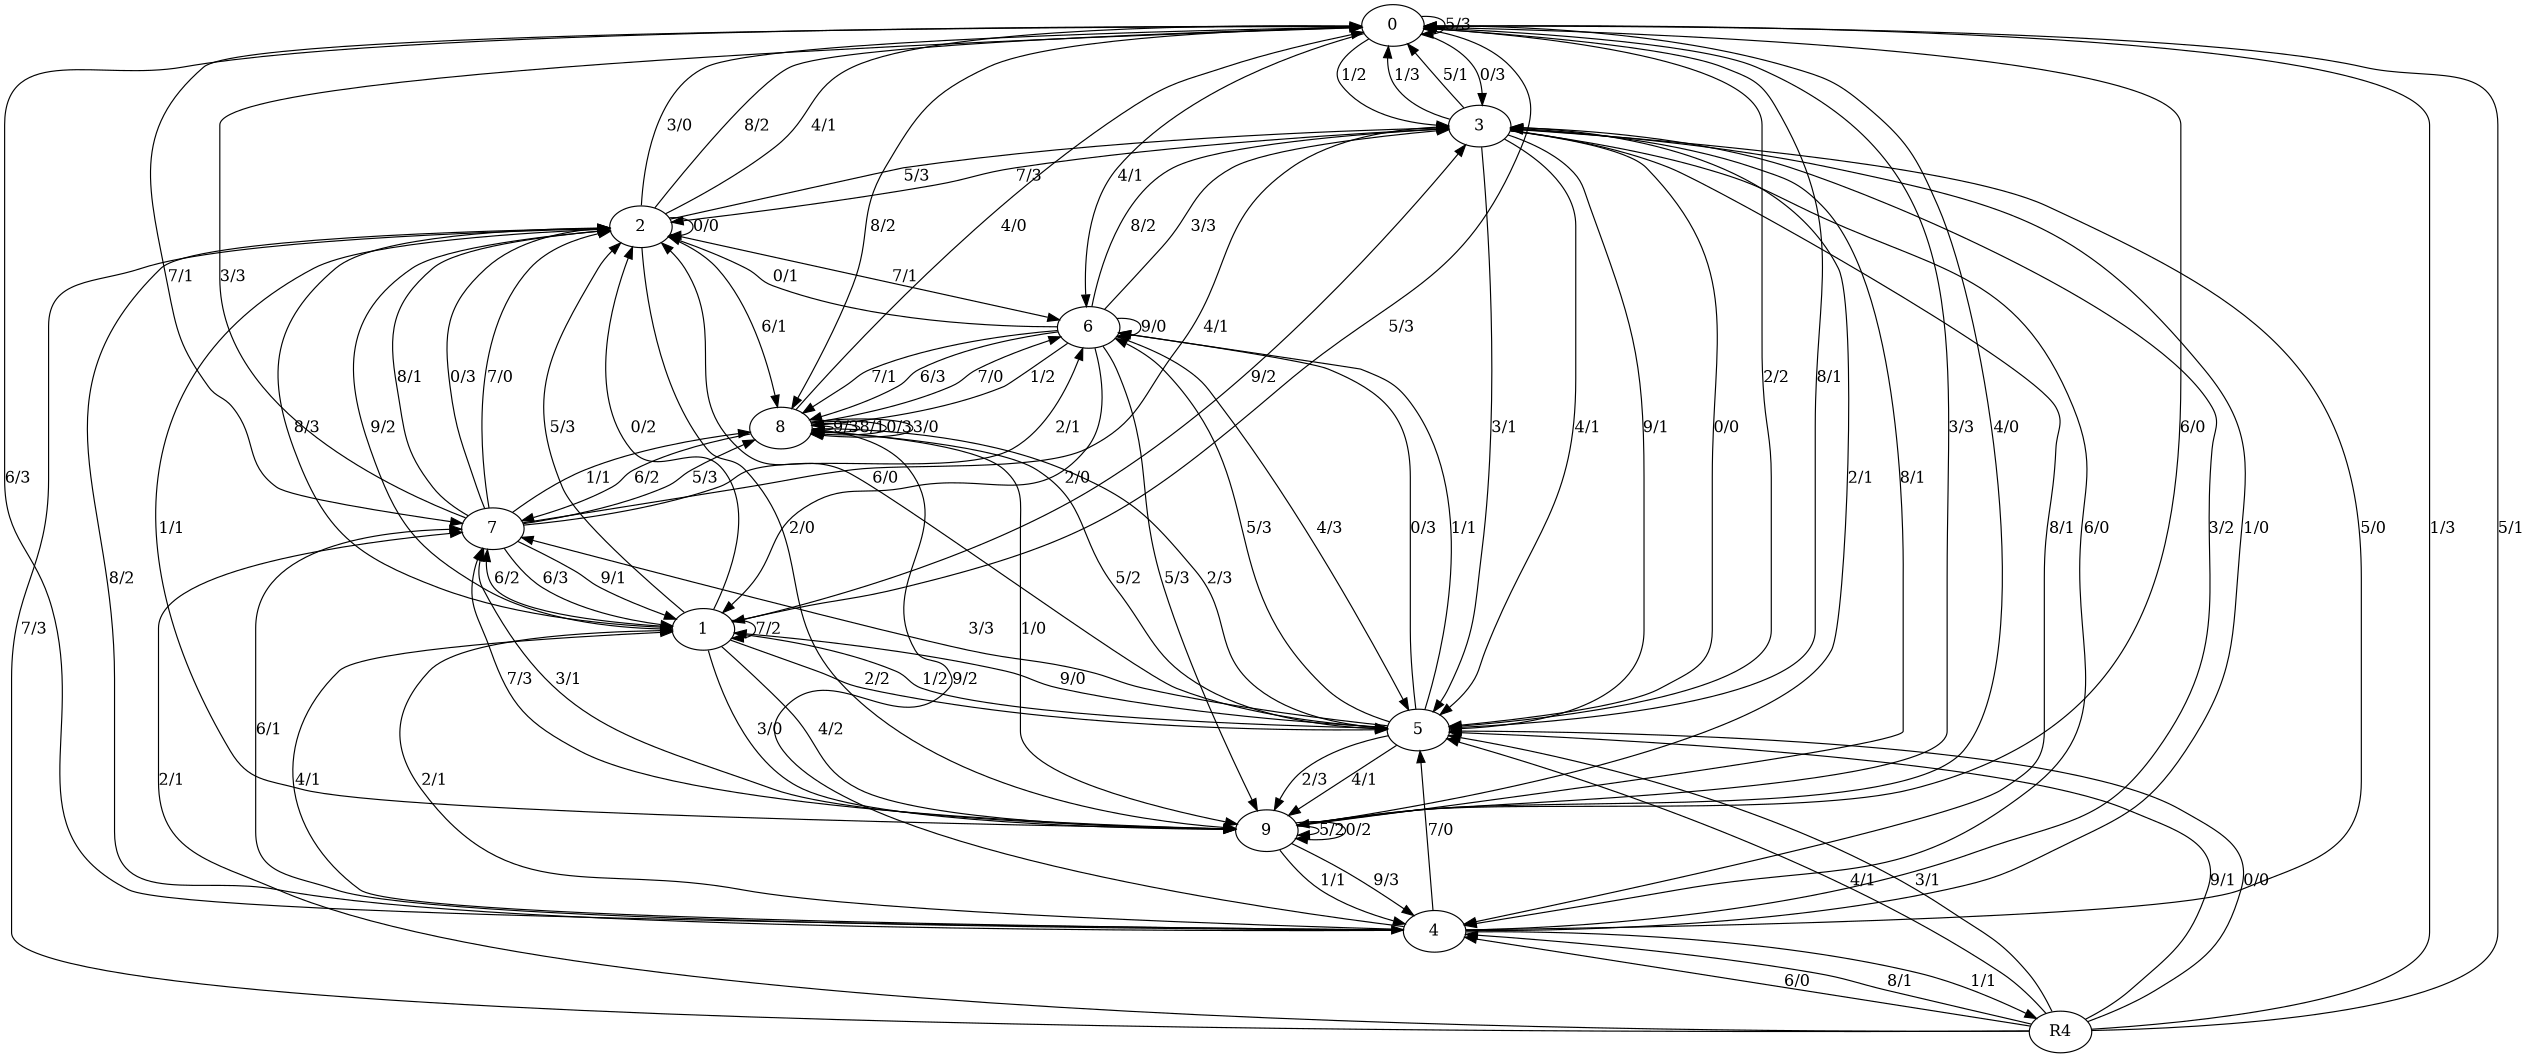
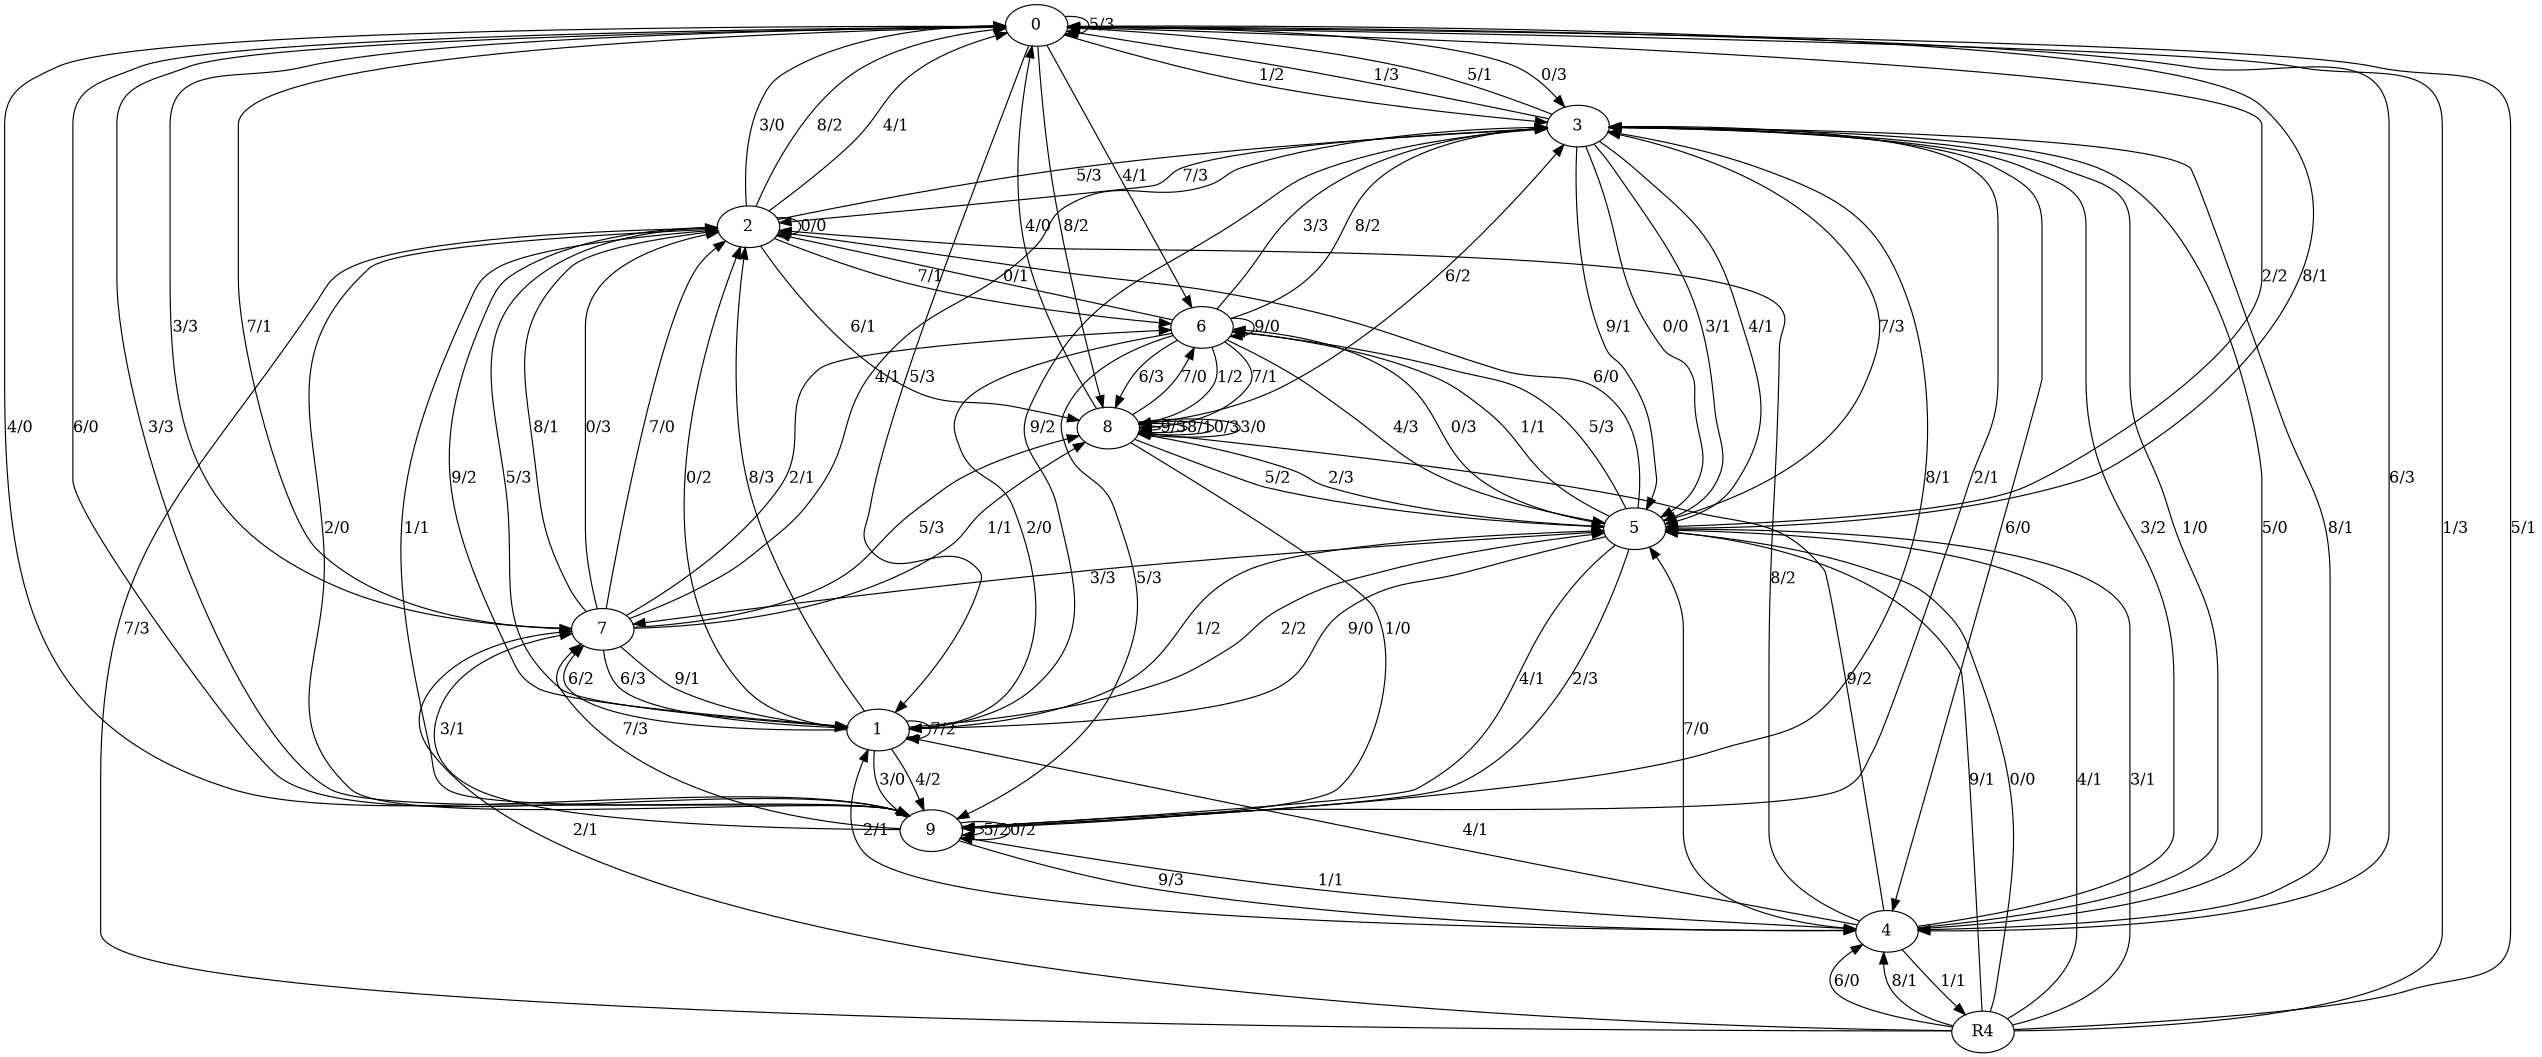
edge "5" -> "3": added, label "7/3"
edge "8" -> "7": now "8" -> "3"
edge "4" -> "7": removed, label "6/1"
